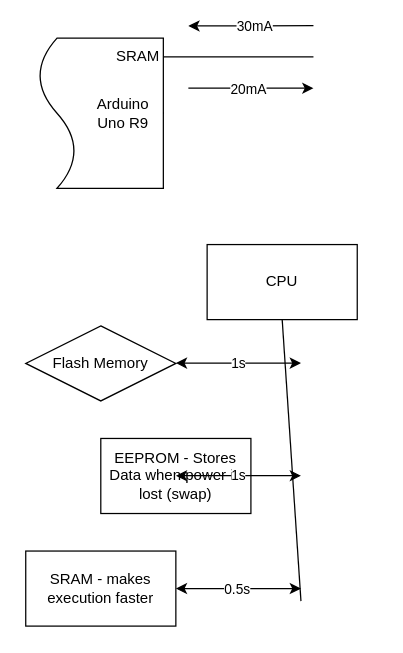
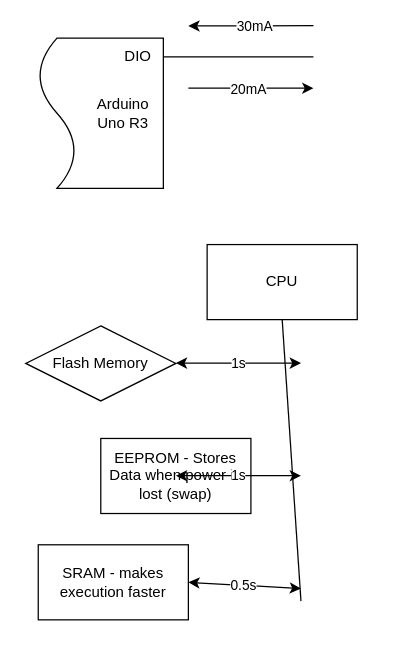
node "SRAM": label "SRAM" -> "DIO"
node "Arduino Uno R9": label "Arduino Uno R9" -> "Arduino Uno R3"
node "SRAM - makes execution faster": moved (101, 588) -> (113, 582)
